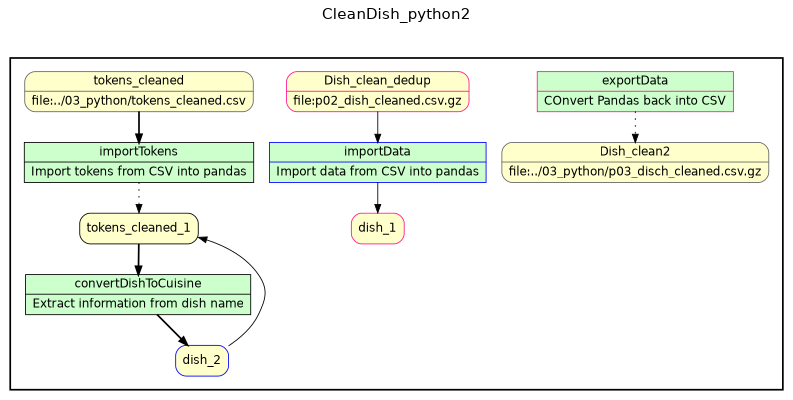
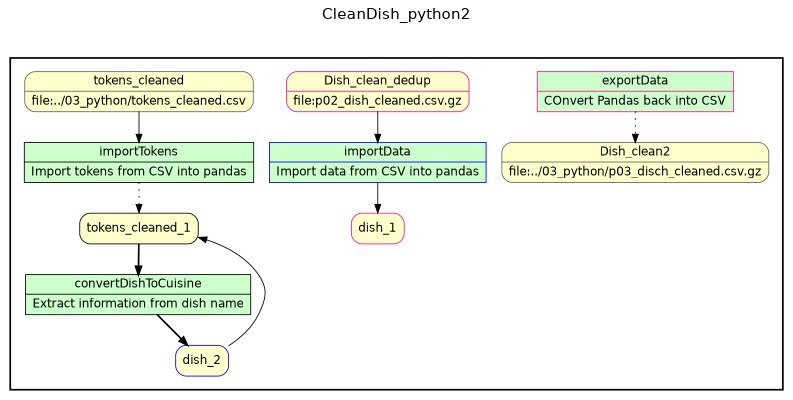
edge "tokens_cleaned" -> "importTokens": style bold -> solid
